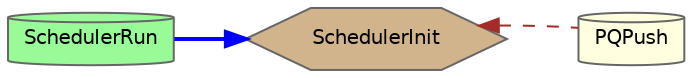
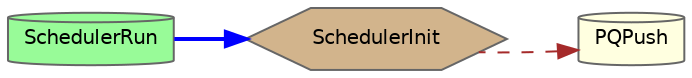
edge "PQPush" -> "SchedulerInit": reversed
